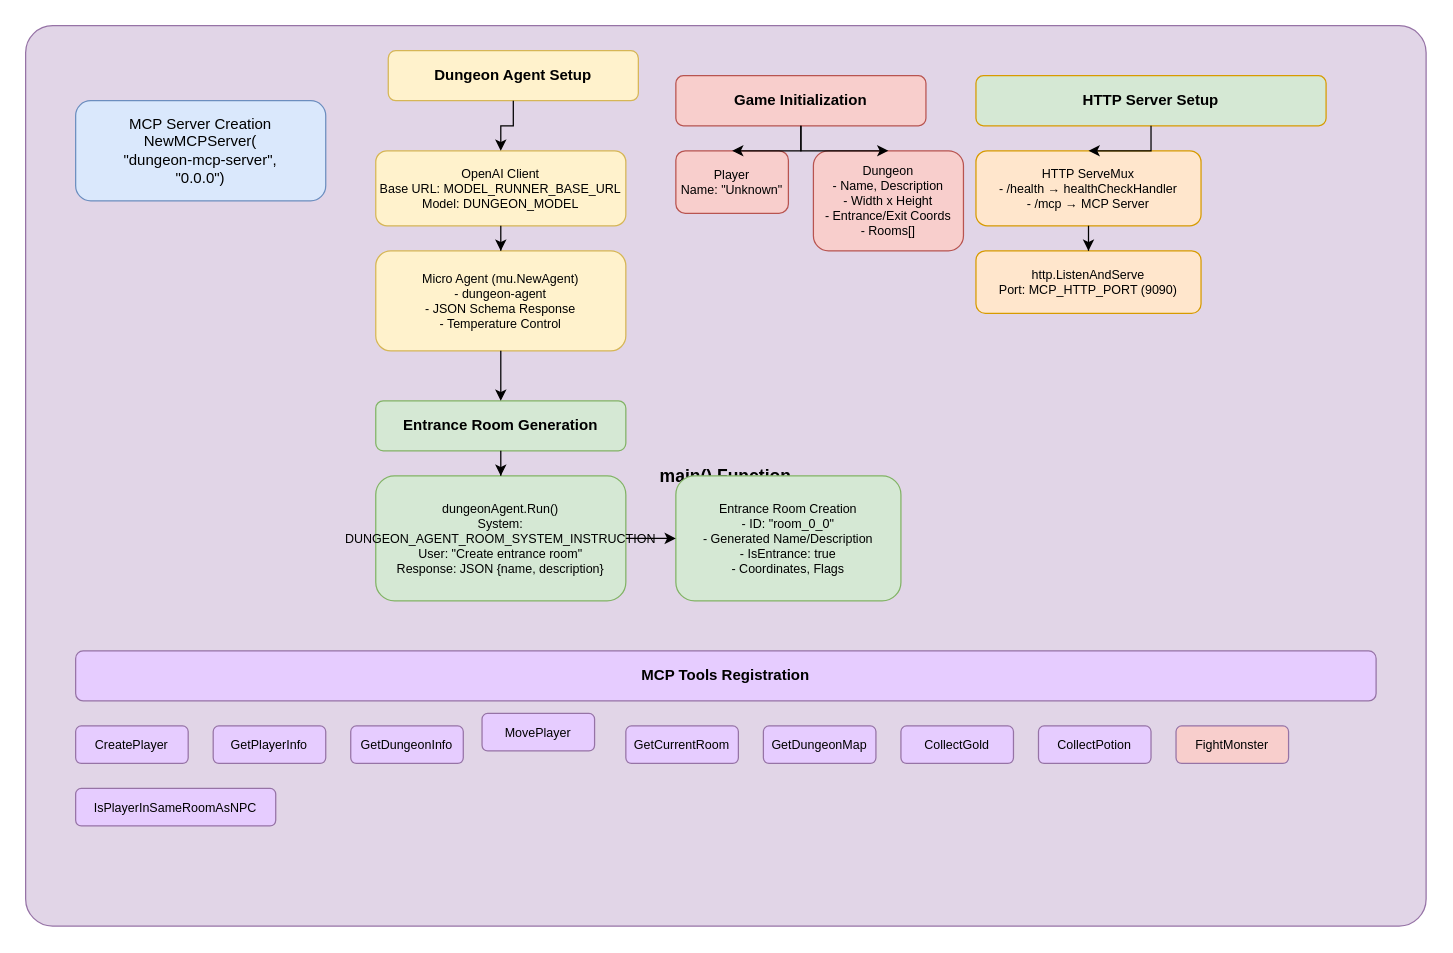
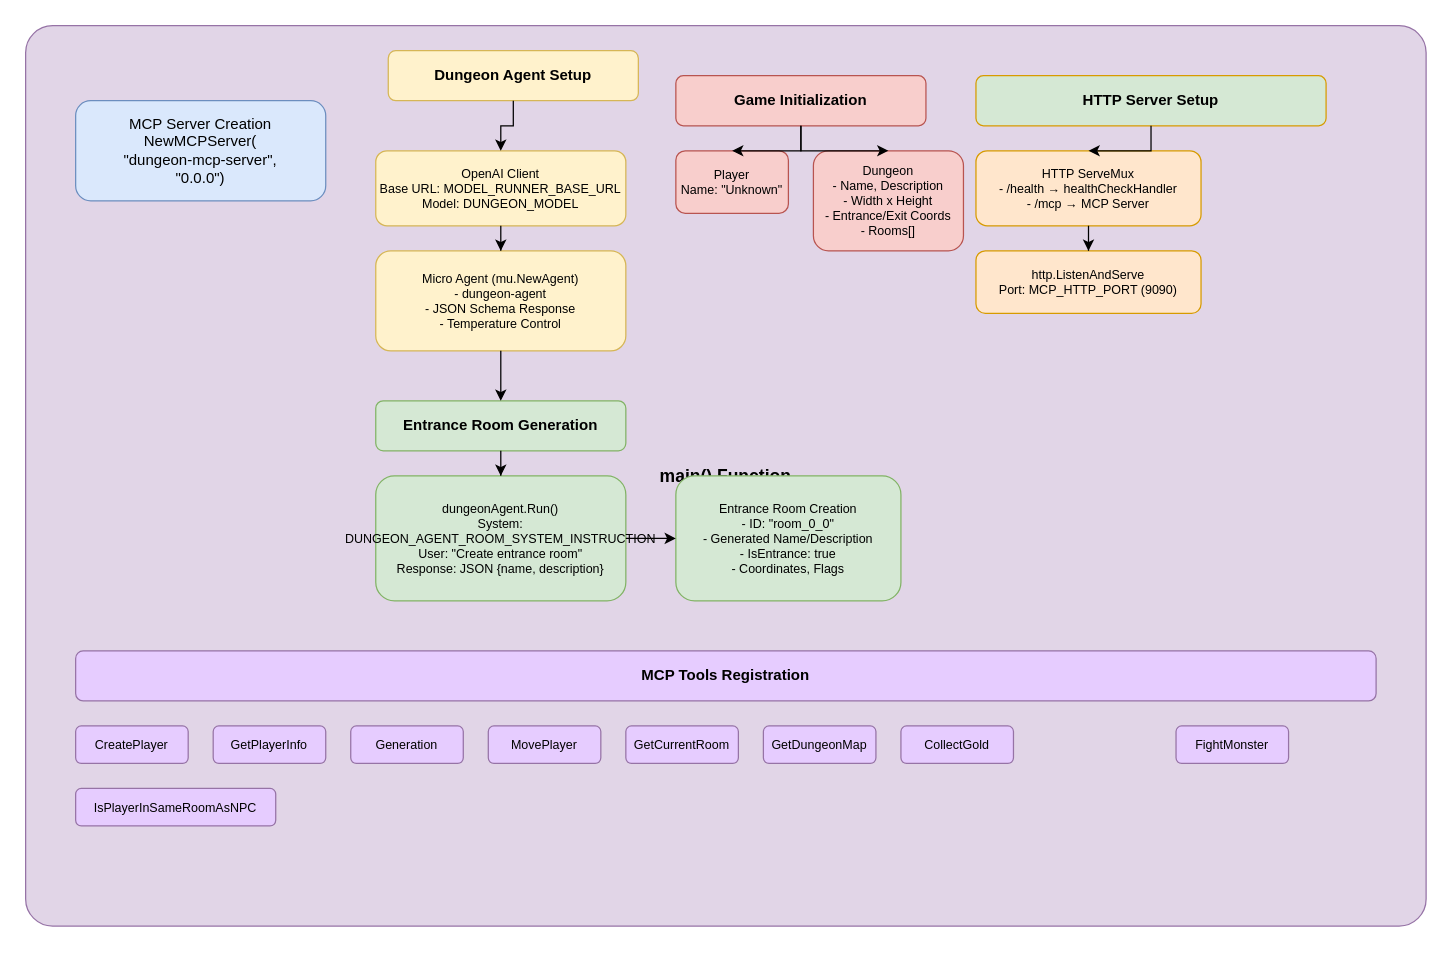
node "MovePlayer": moved (538, 732) -> (544, 744)
node "GetDungeonInfo": label "GetDungeonInfo" -> "Generation"
node "CollectPotion": removed
node "FightMonster": fillcolor #f8cecc -> #e6ccff
